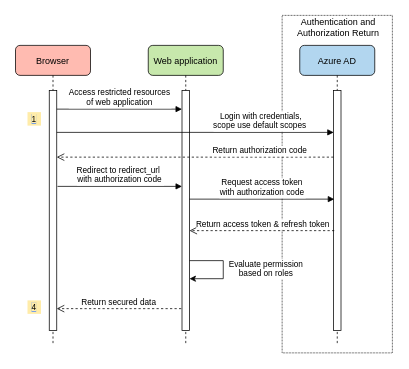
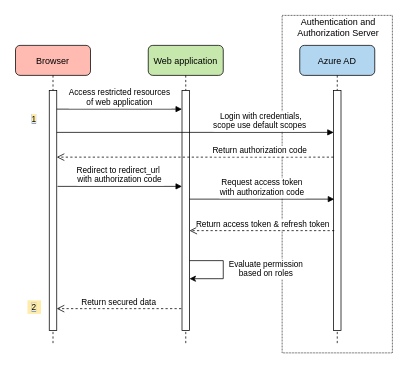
node "Authentication and Authorization Return": label "Authentication and Authorization Return" -> "Authentication and Authorization Server"
node "1": fillcolor #ffeca9 -> #ffffff
node "4": label "4" -> "2"
